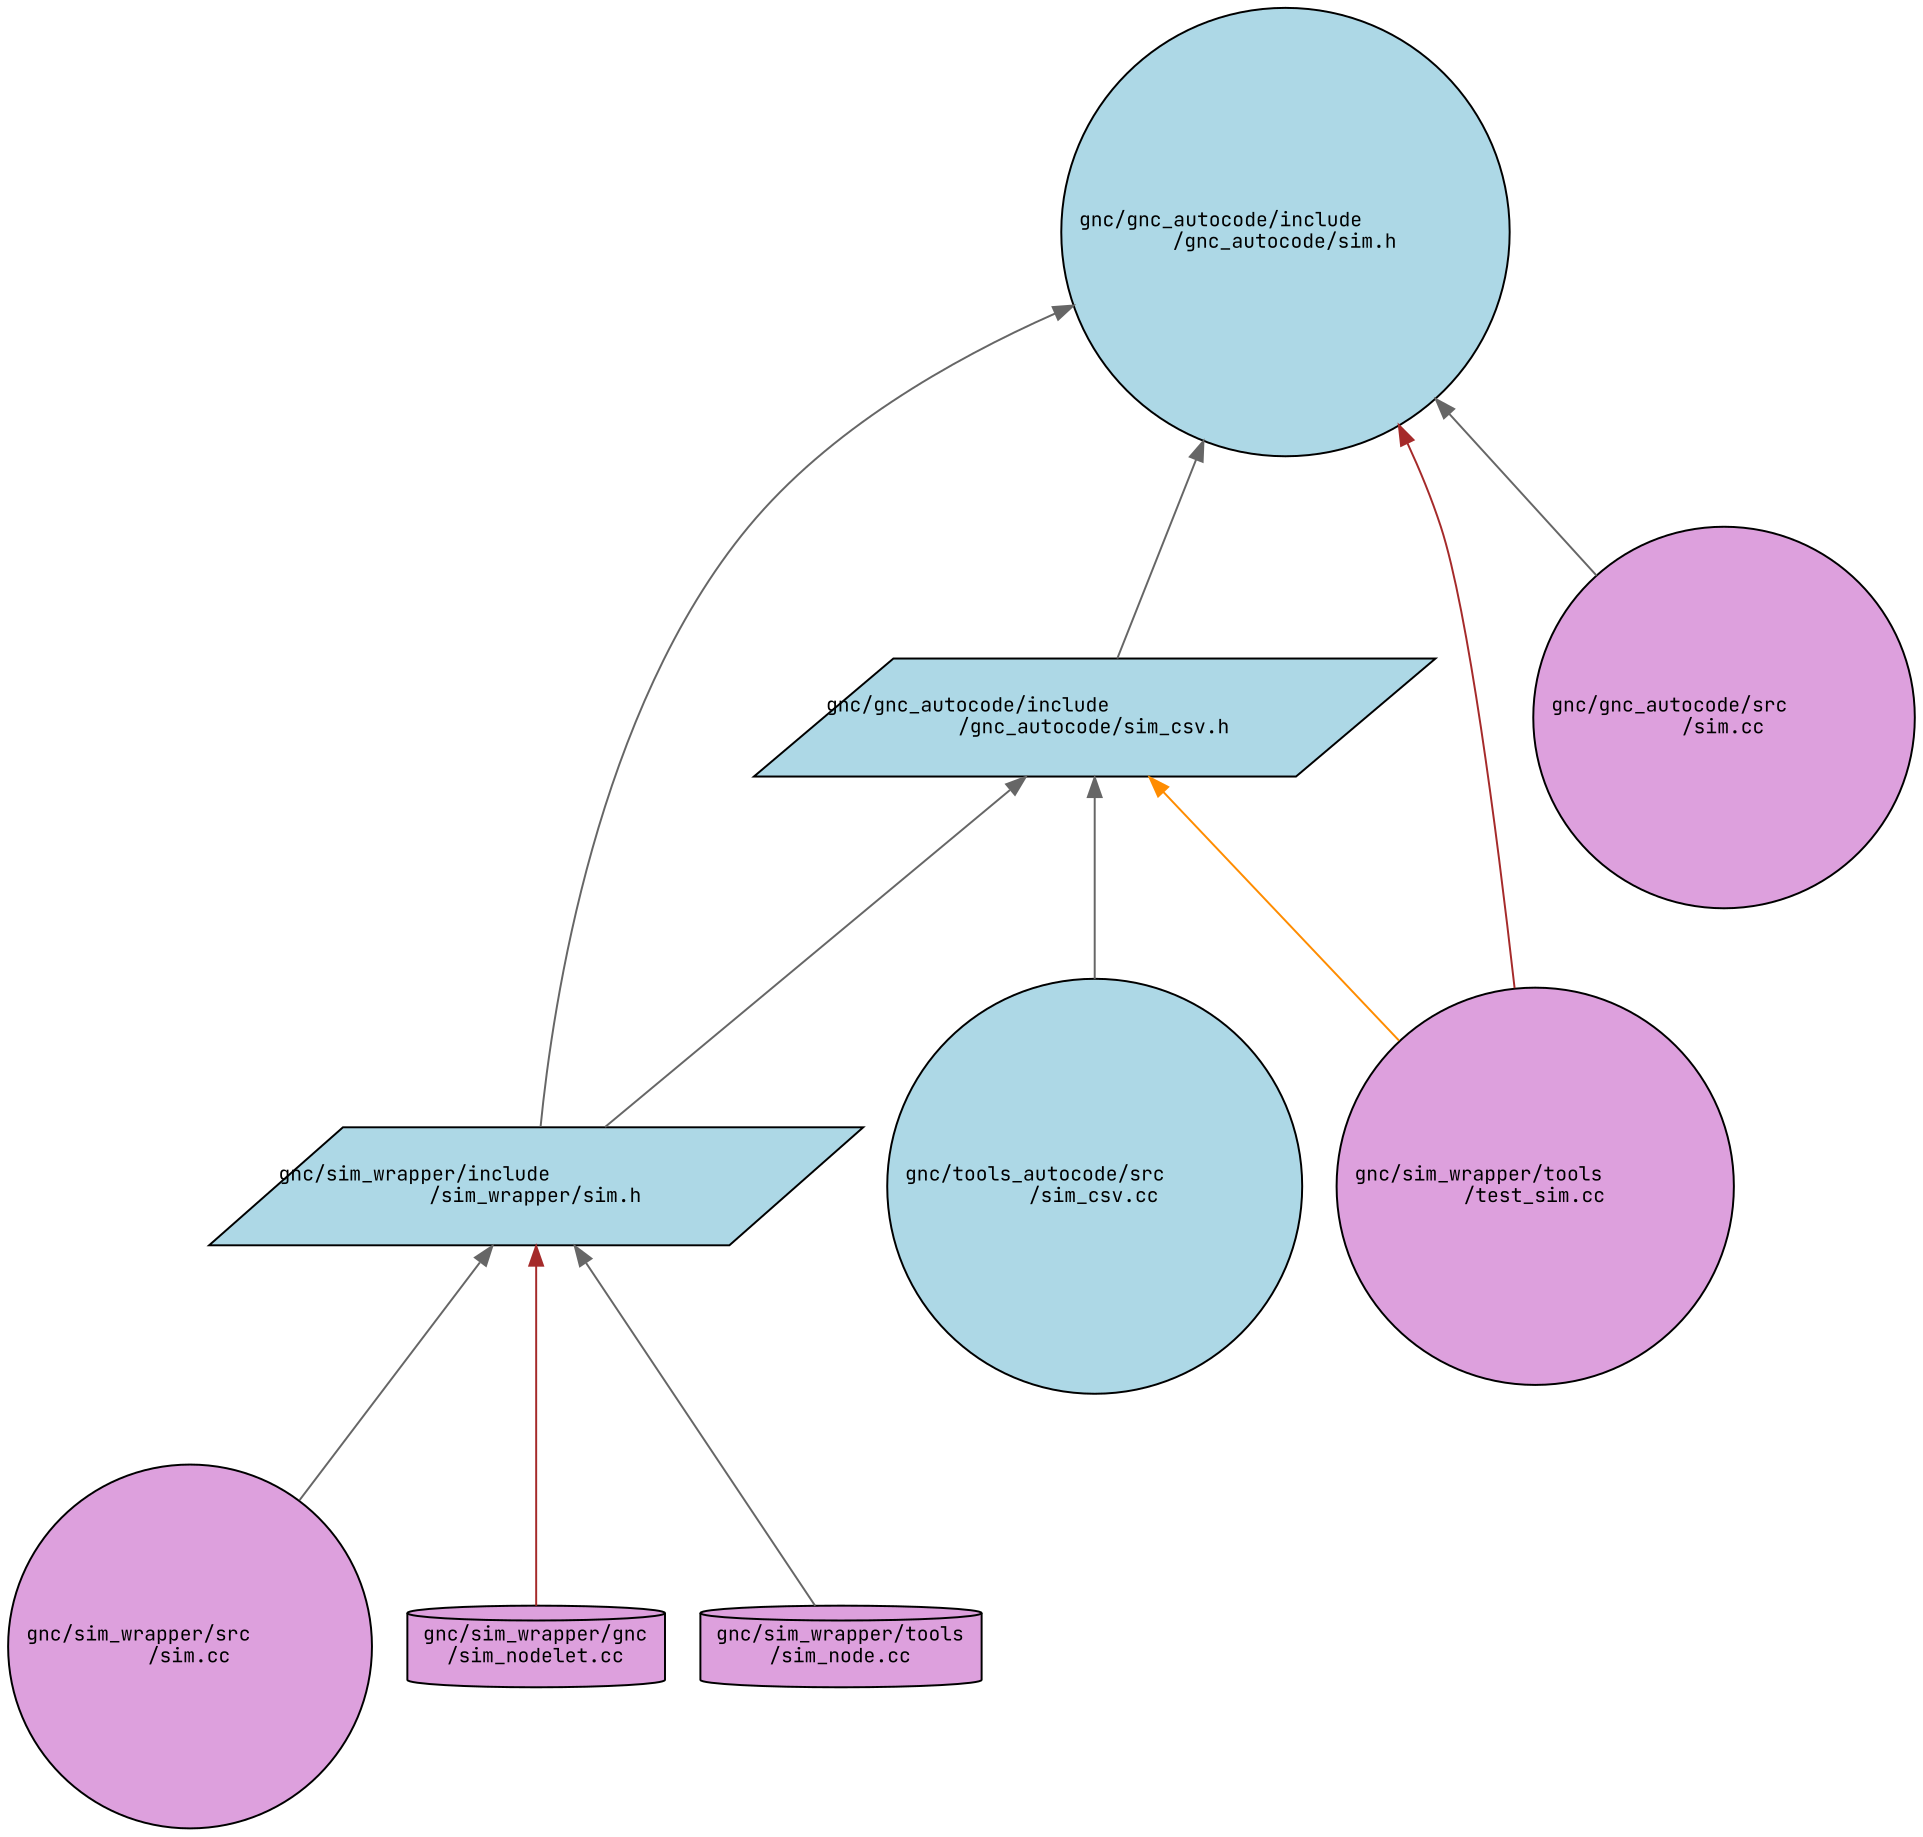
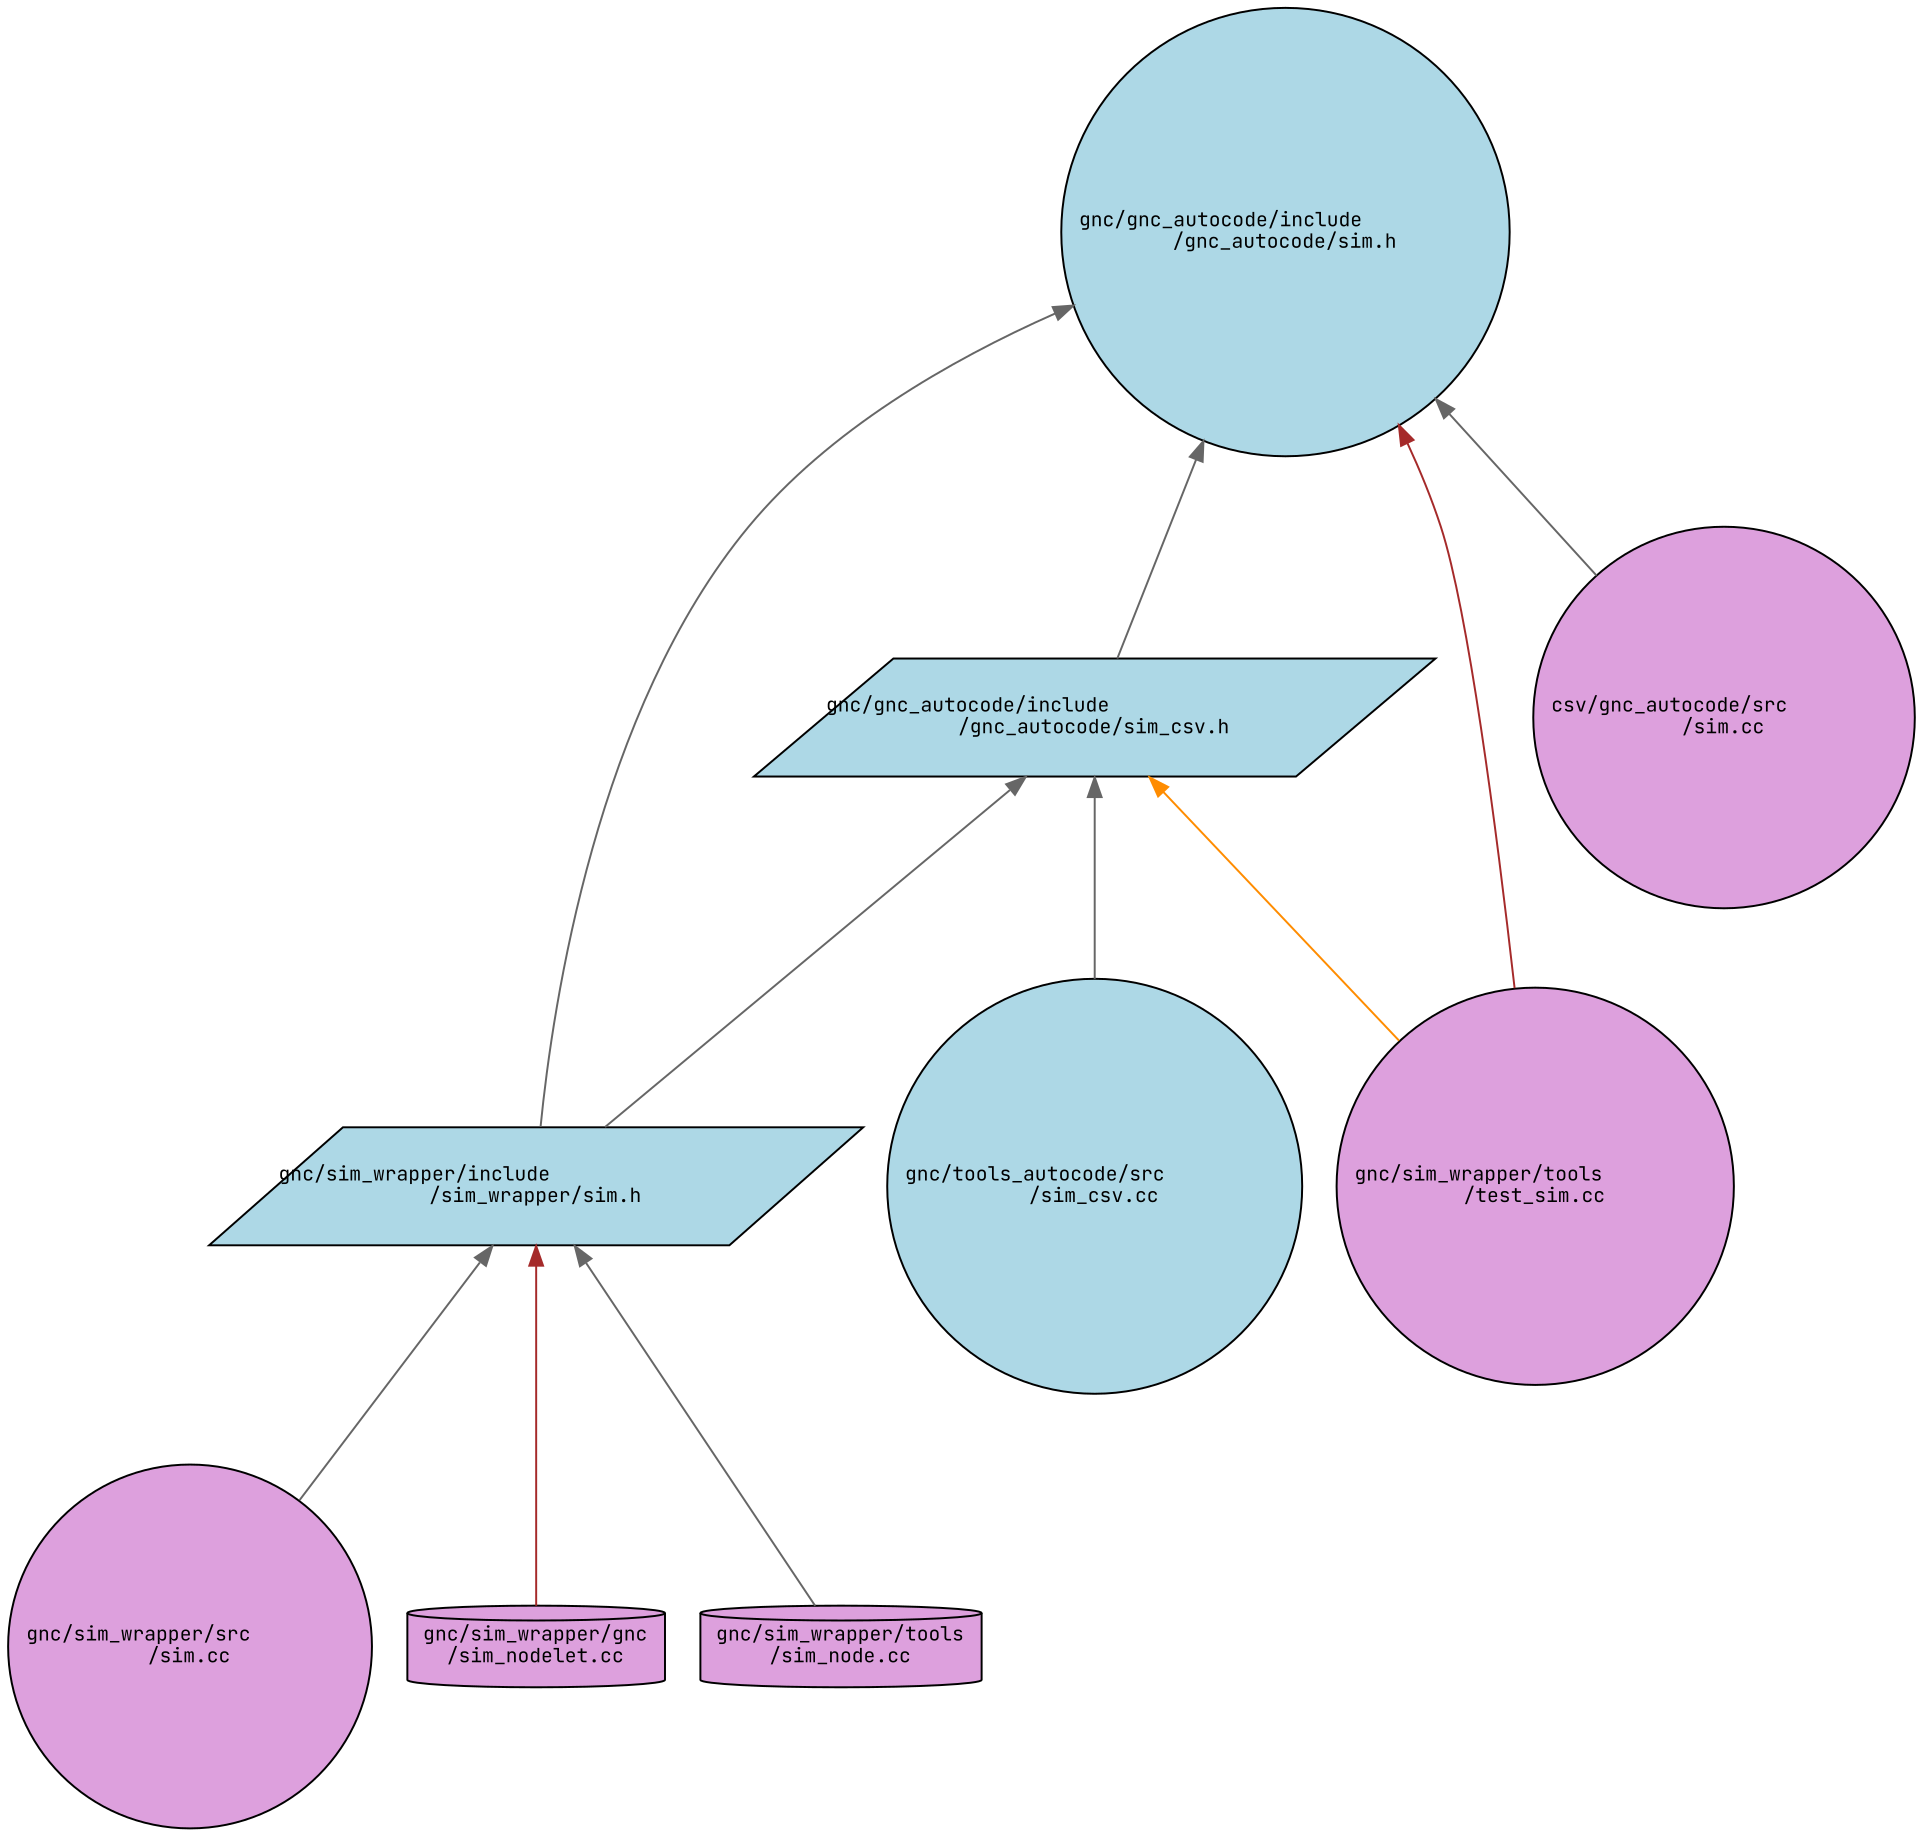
node "gnc/gnc_autocode/src /sim.cc": label "gnc/gnc_autocode/src /sim.cc" -> "csv/gnc_autocode/src /sim.cc"
